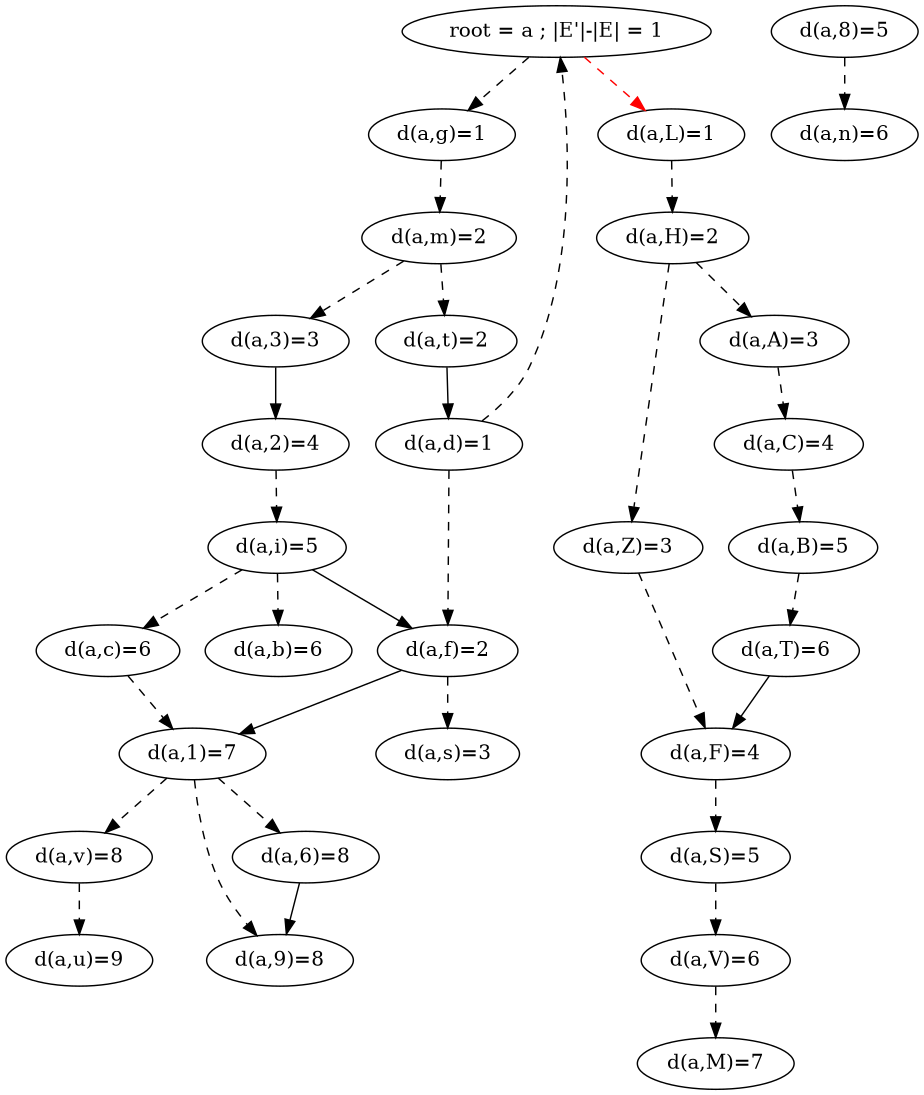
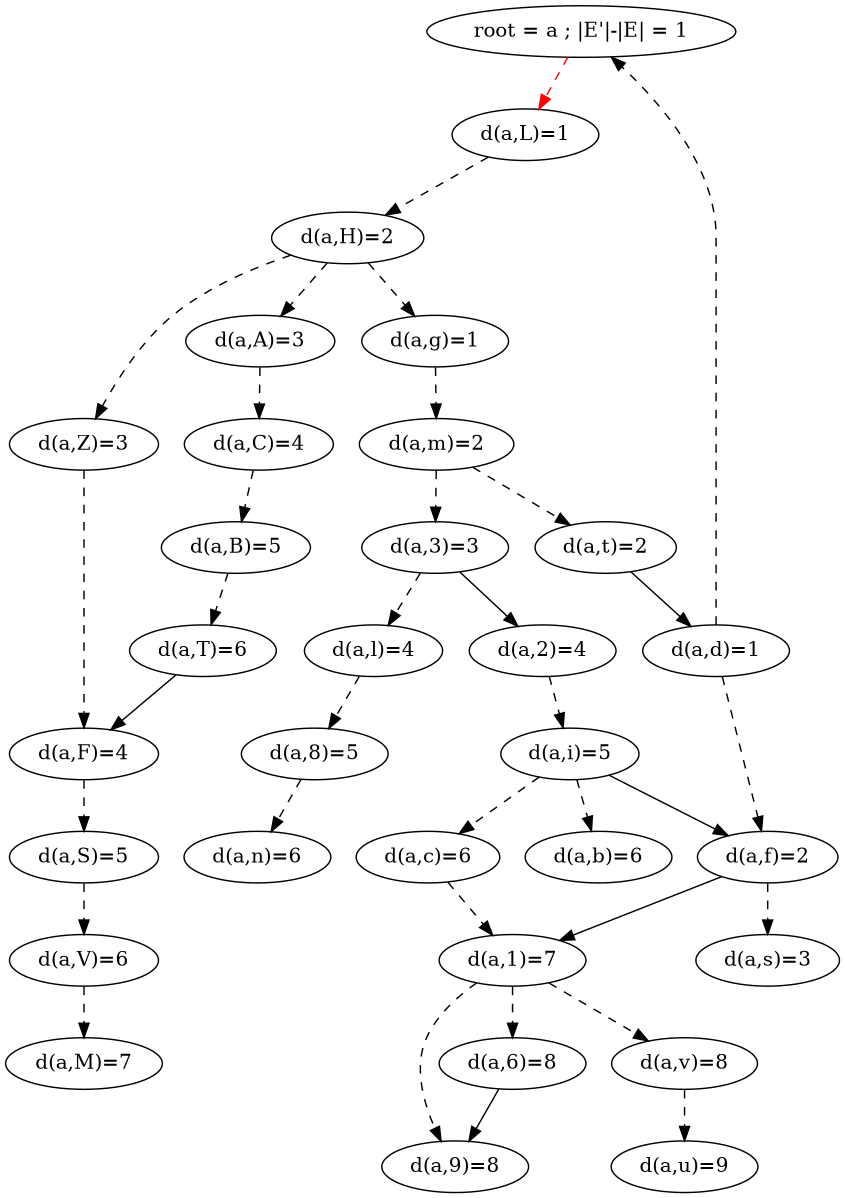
edge "root = a ; |E'|-|E| = 1" -> "d(a,g)=1": now "d(a,H)=2" -> "d(a,g)=1"
node "d(a,l)=4": added
